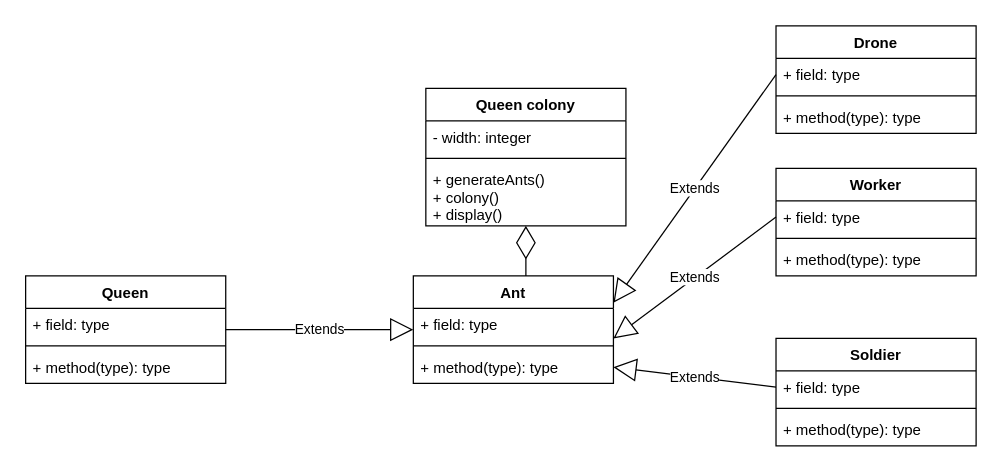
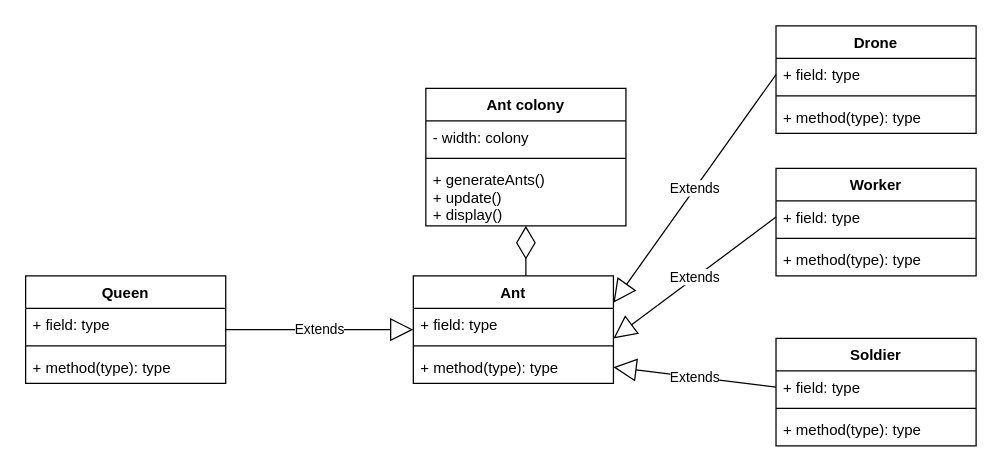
node "Queen colony": label "Queen colony" -> "Ant colony"
node "- width: integer": label "- width: integer" -> "- width: colony"
node "+ generateAnts() + colony() + display()": label "+ generateAnts() + colony() + display()" -> "+ generateAnts() + update() + display()"
